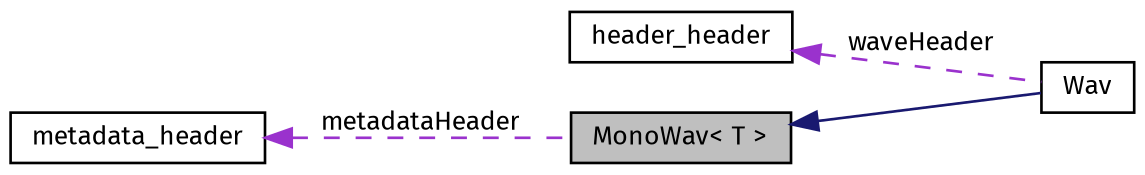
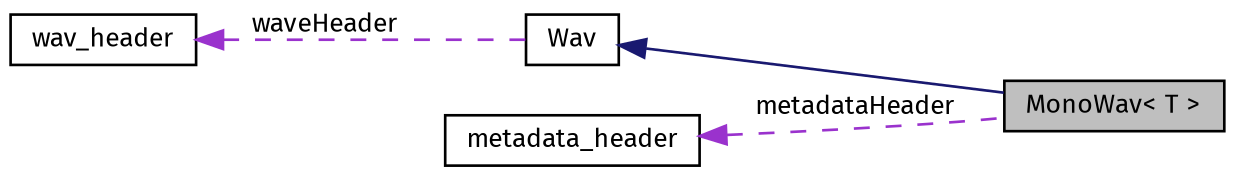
node "header_header": label "header_header" -> "wav_header"
edge "Wav" -> "MonoWav< T >": reversed
